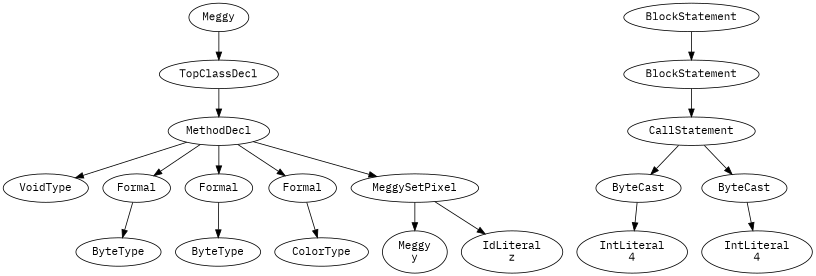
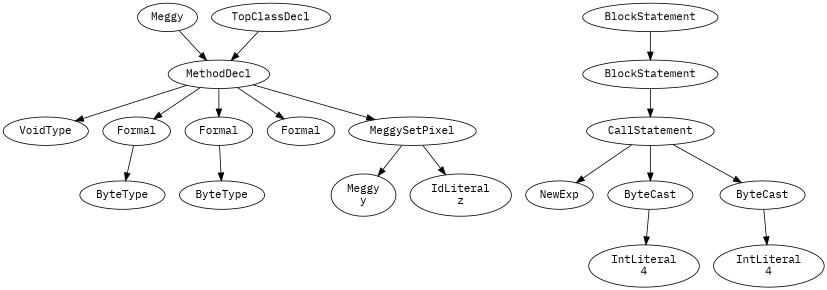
edge "Meggy" -> "TopClassDecl": now "Meggy" -> "MethodDecl"
node "NewExp": added
node "ColorType": removed
